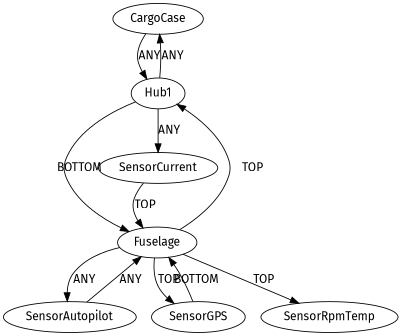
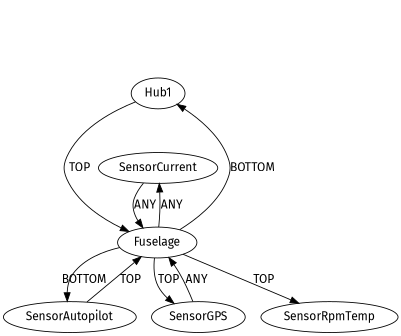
node "CargoCase": removed
edge "Hub1" -> "SensorCurrent": now "Fuselage" -> "SensorCurrent"
edge "Hub1" -> "Fuselage": label "BOTTOM" -> "TOP"
edge "Fuselage" -> "Hub1": label "TOP" -> "BOTTOM"
edge "SensorCurrent" -> "Fuselage": label "TOP" -> "ANY"
edge "Fuselage" -> "SensorAutopilot": label "ANY" -> "BOTTOM"
edge "SensorAutopilot" -> "Fuselage": label "ANY" -> "TOP"
edge "SensorGPS" -> "Fuselage": label "BOTTOM" -> "ANY"
